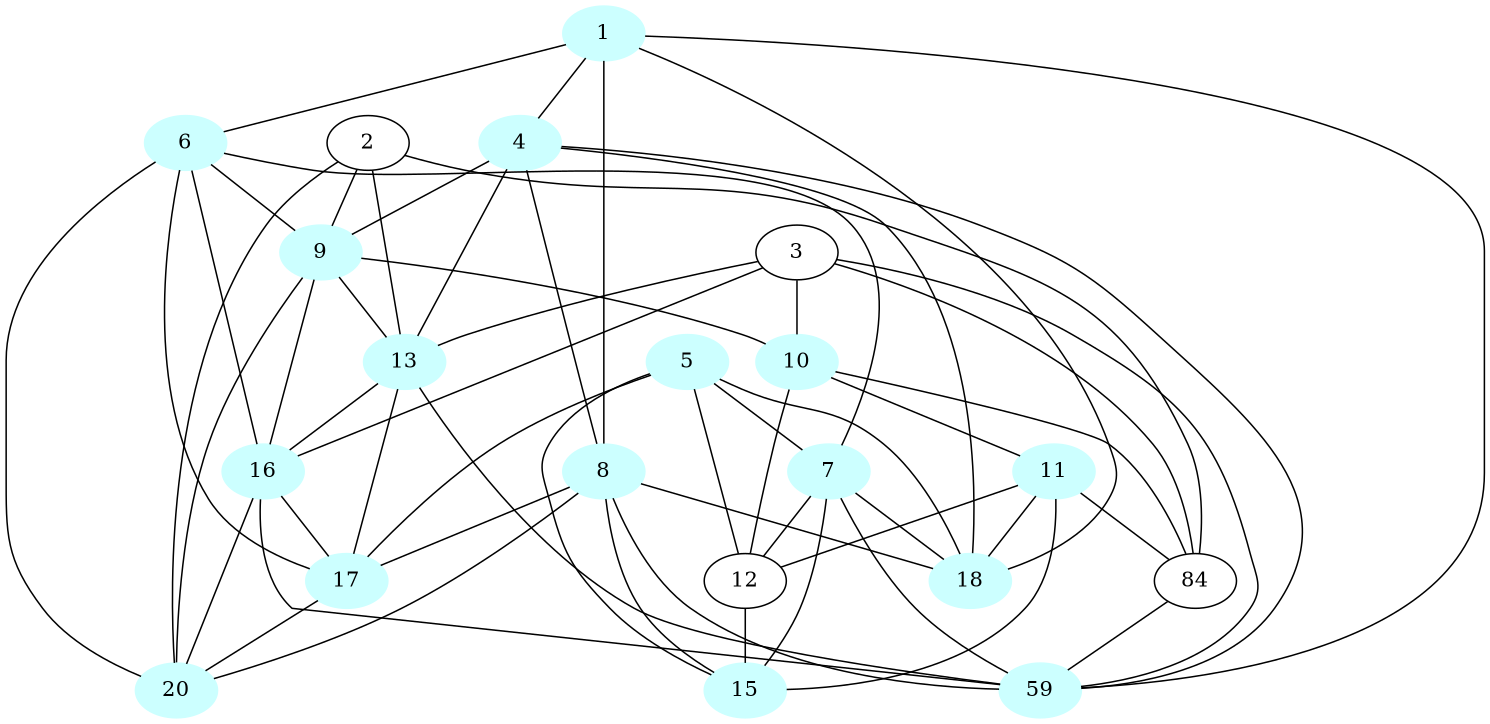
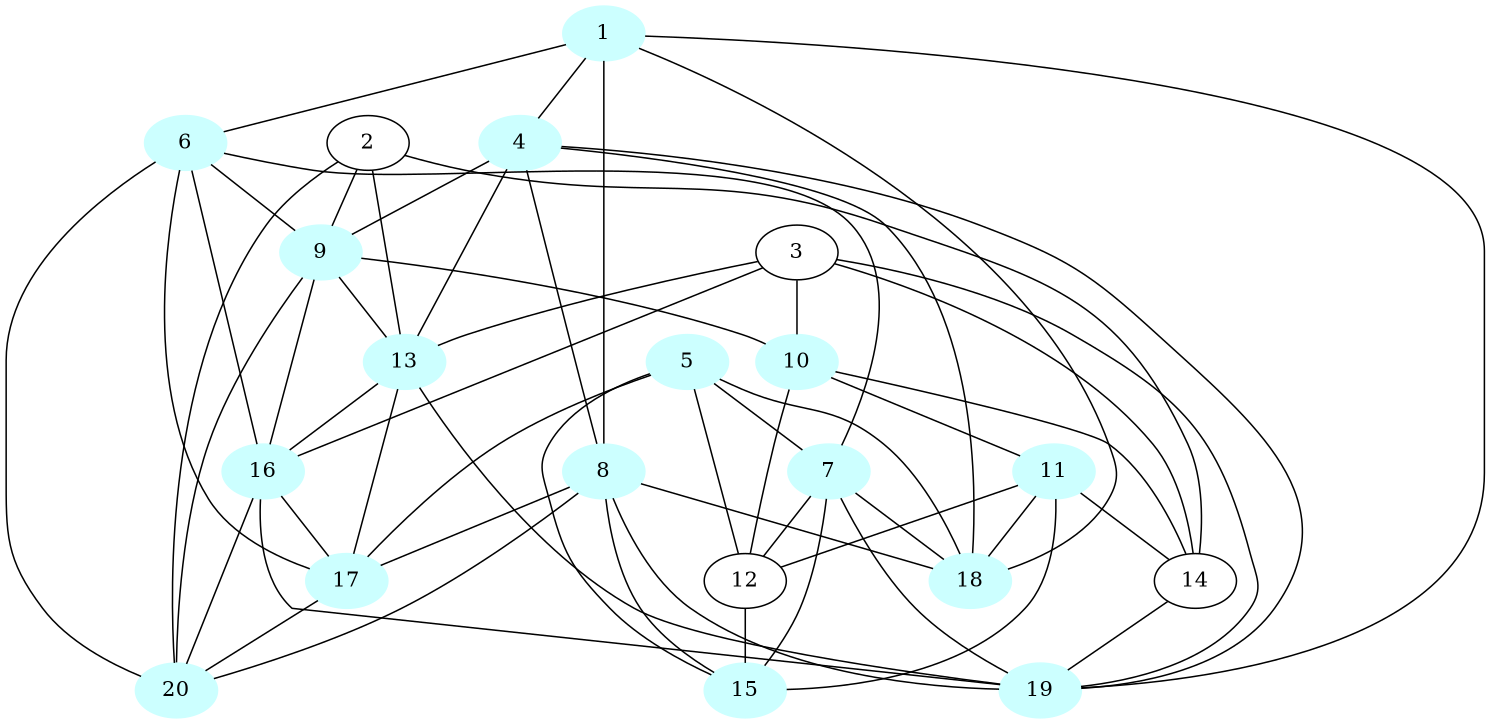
node "84": label "84" -> "14"
node "59": label "59" -> "19"
